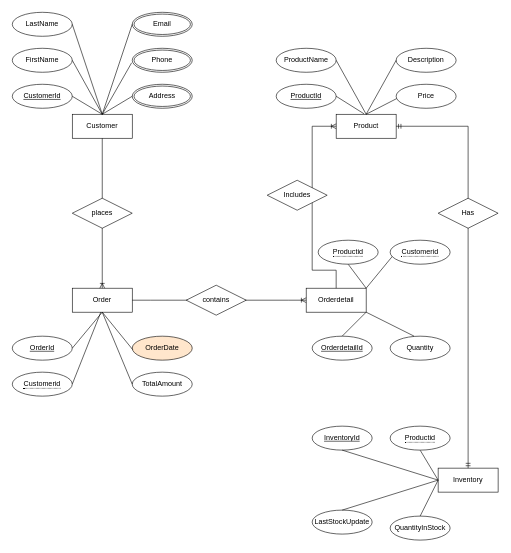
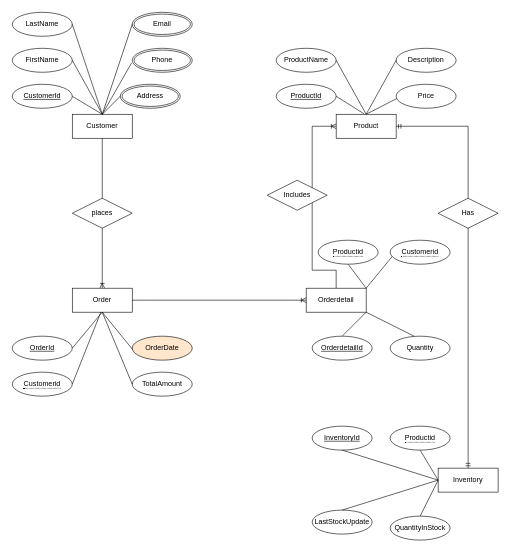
node "Address": moved (162, 96) -> (150, 96)
node "contains": removed
